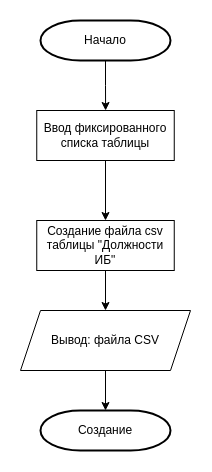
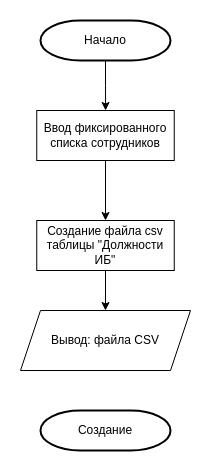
node "Ввод фиксированного списка таблицы": label "Ввод фиксированного списка таблицы" -> "Ввод фиксированного списка сотрудников"
edge "Вывод: файла CSV" -> "Создание": removed
